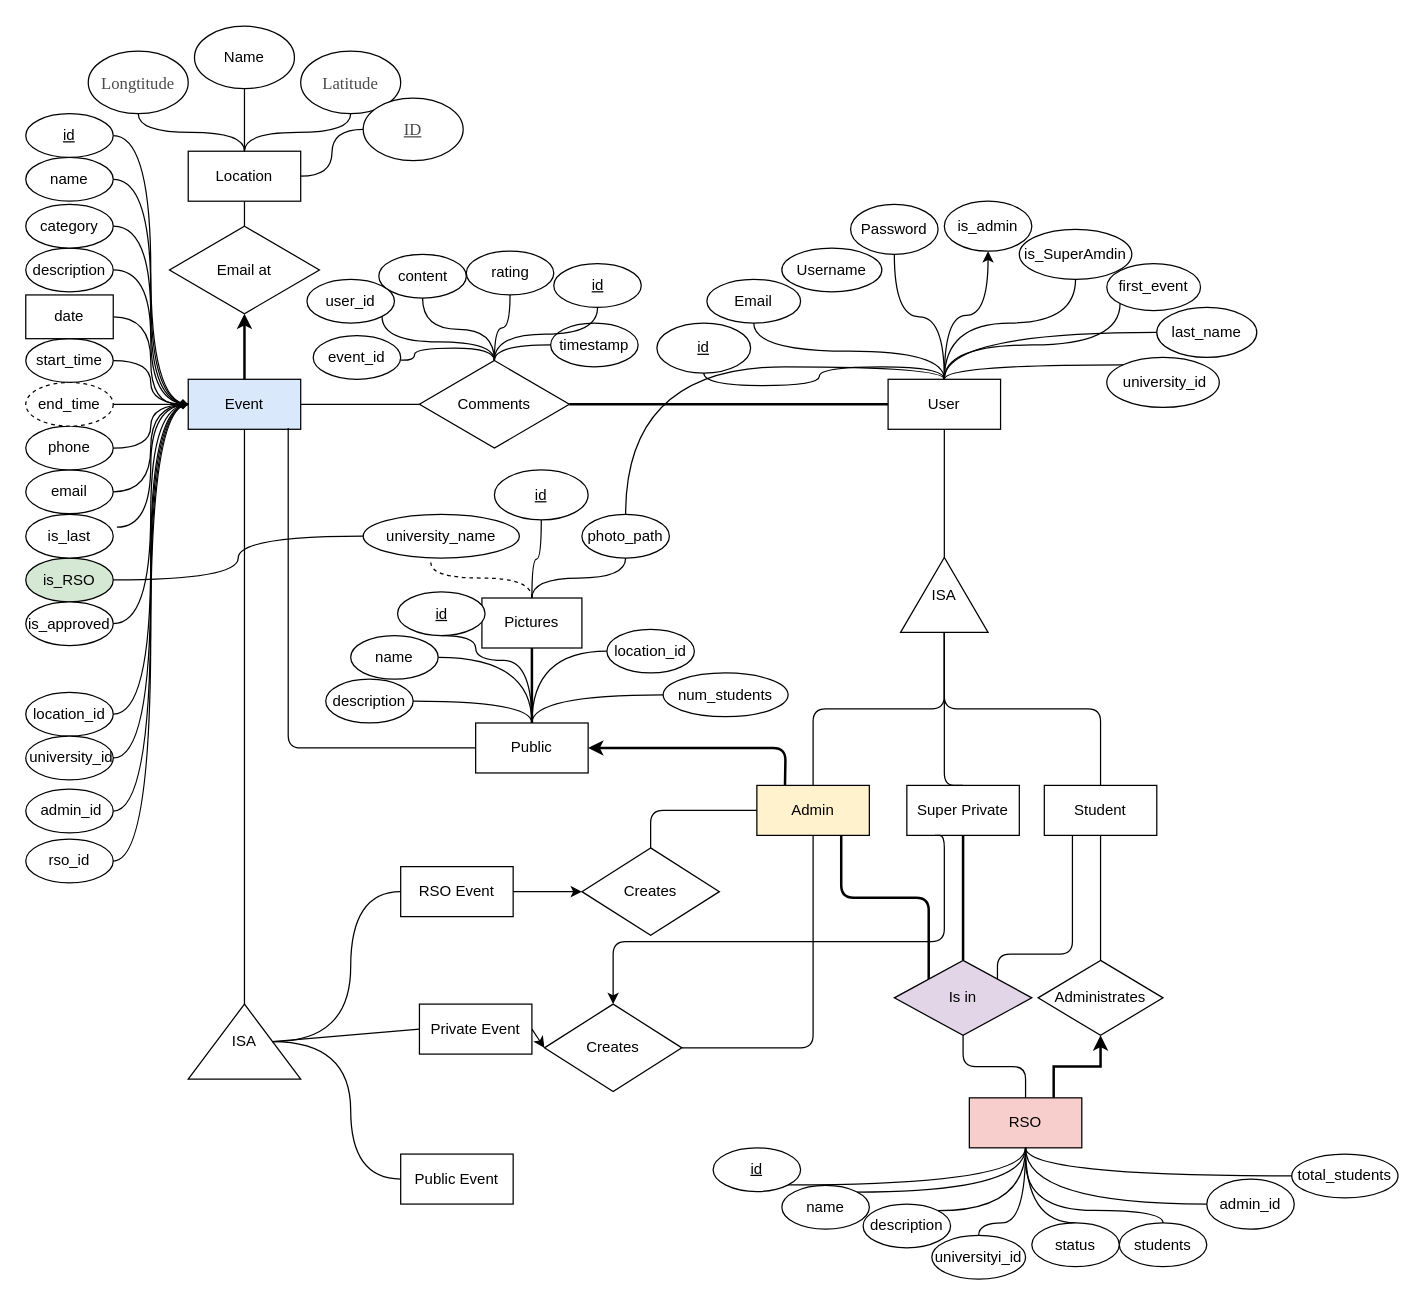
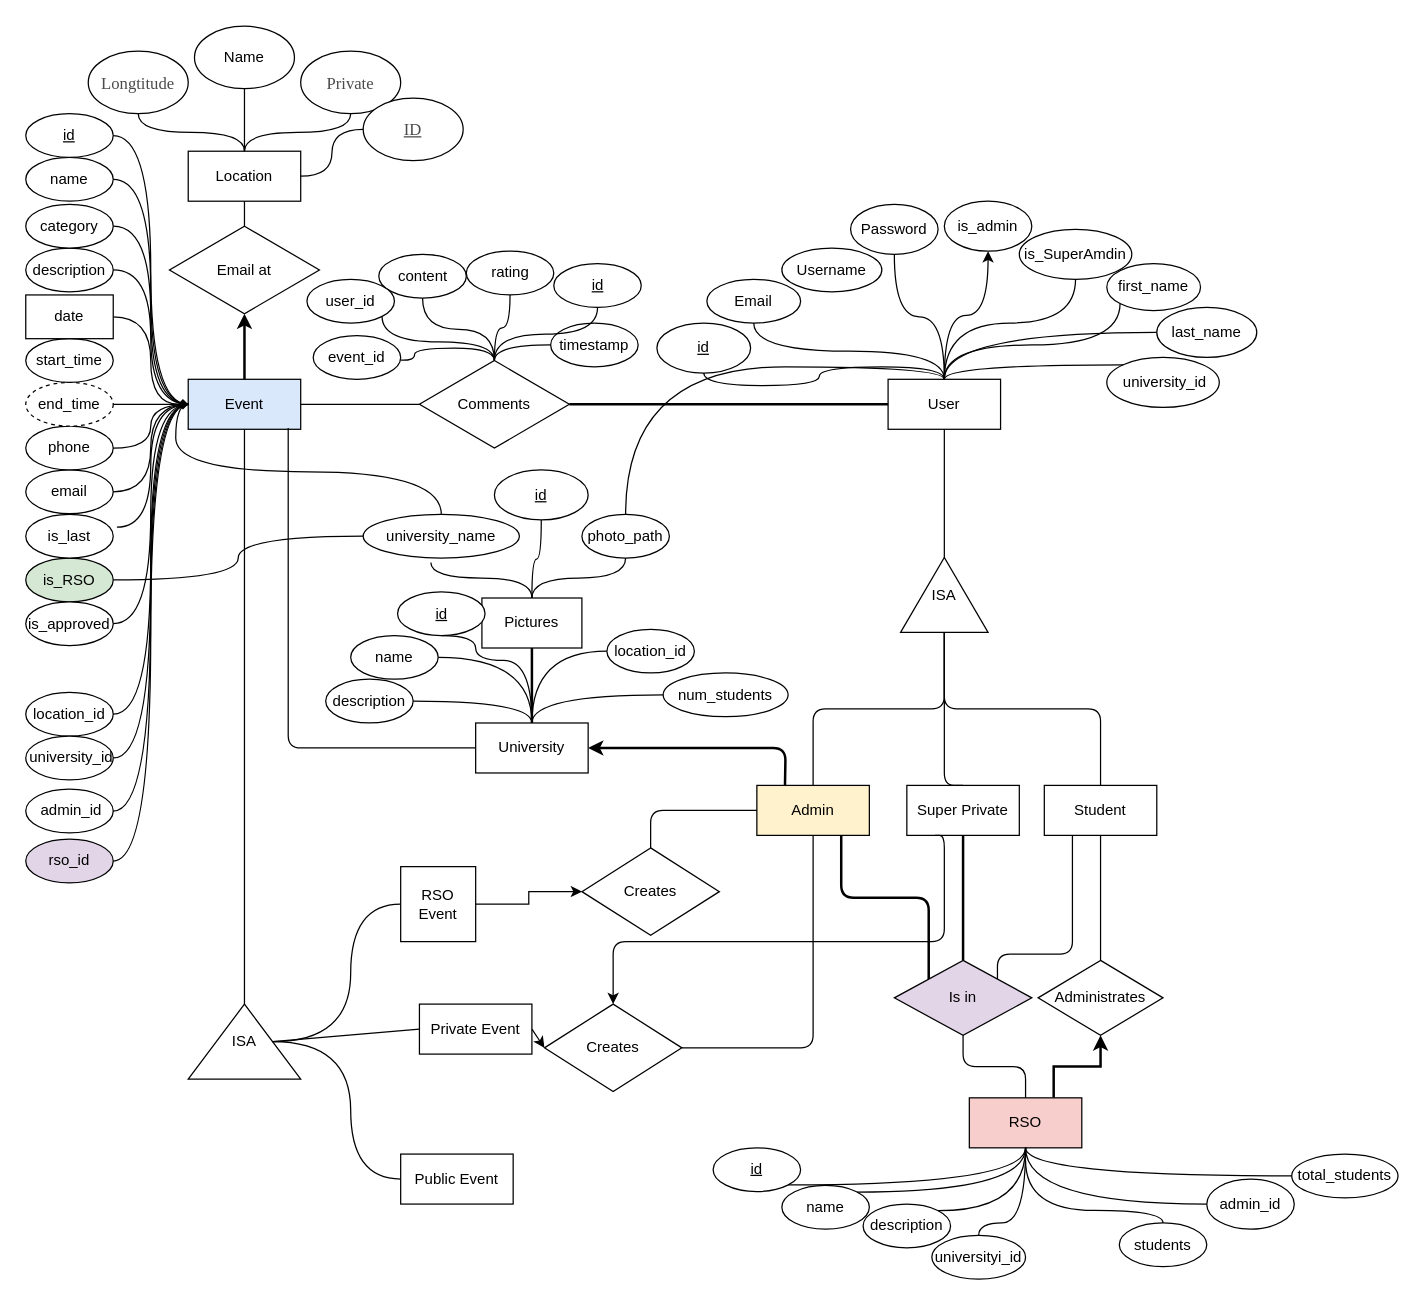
node "Latitude": label "Latitude" -> "Private"
node "first_event": label "first_event" -> "first_name"
edge "start_time" -- "Event": now "university_name" -- "Event"
edge "university_name" -- "Pictures": style dashed -> solid
node "Public": label "Public" -> "University"
node "rso_id": fillcolor #ffffff -> #e1d5e7
node "RSO Event": size 113x50 -> 75x75
edge "RSO" -- "status": removed
node "status": removed
